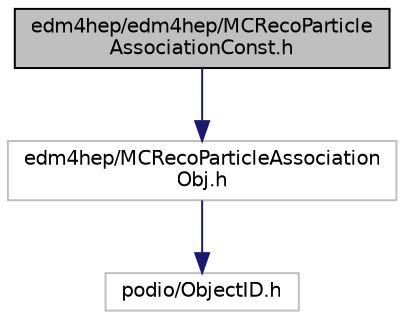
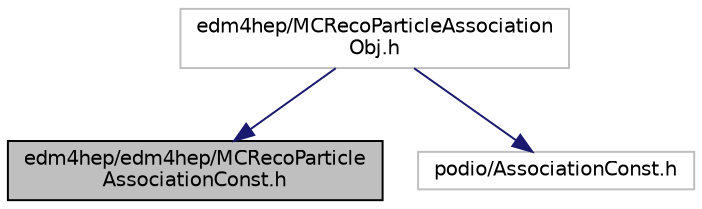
edge "edm4hep/edm4hep/MCRecoParticle AssociationConst.h" -> "edm4hep/MCRecoParticleAssociation Obj.h": reversed
node "podio/ObjectID.h": label "podio/ObjectID.h" -> "podio/AssociationConst.h"
